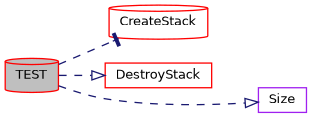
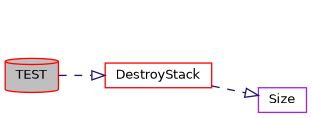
node "CreateStack": removed
edge "TEST" -> "Size": now "DestroyStack" -> "Size"
